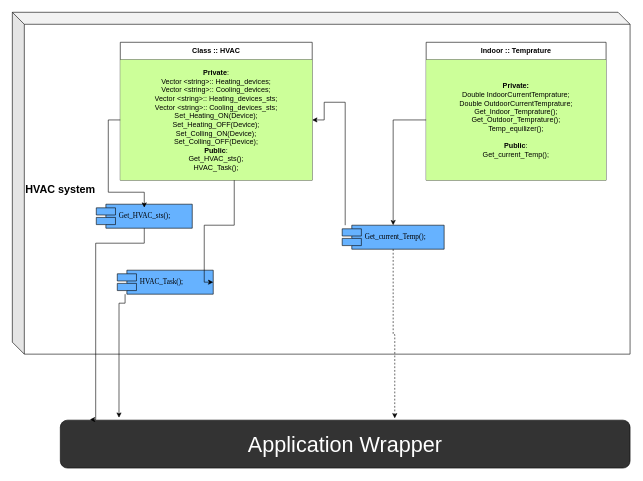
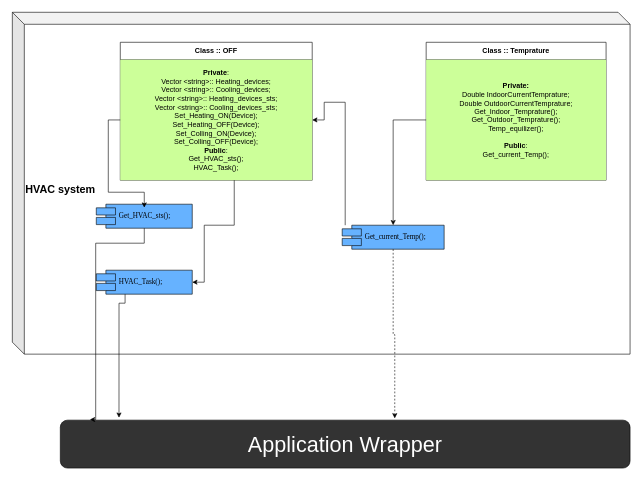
node "Class :: HVAC": label "Class :: HVAC" -> "Class :: OFF"
node "Indoor :: Temprature": label "Indoor :: Temprature" -> "Class :: Temprature"
node "HVAC_Task();": moved (165, 282) -> (144, 282)
